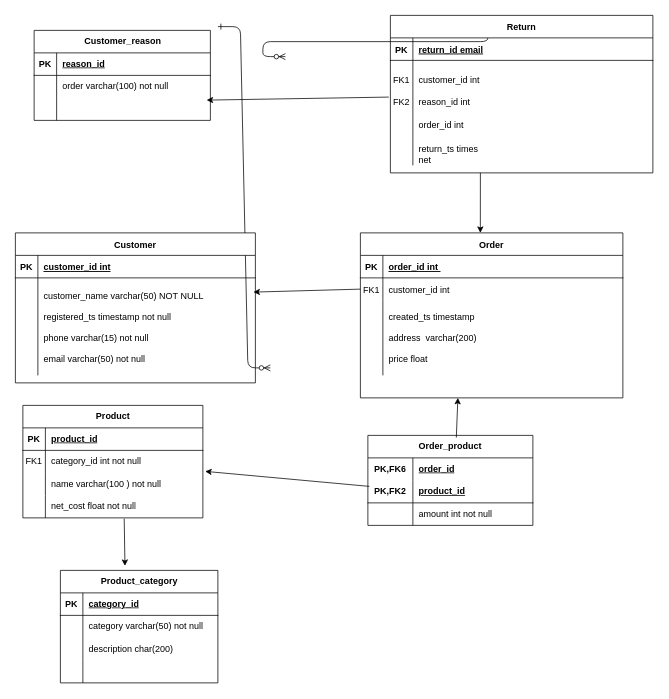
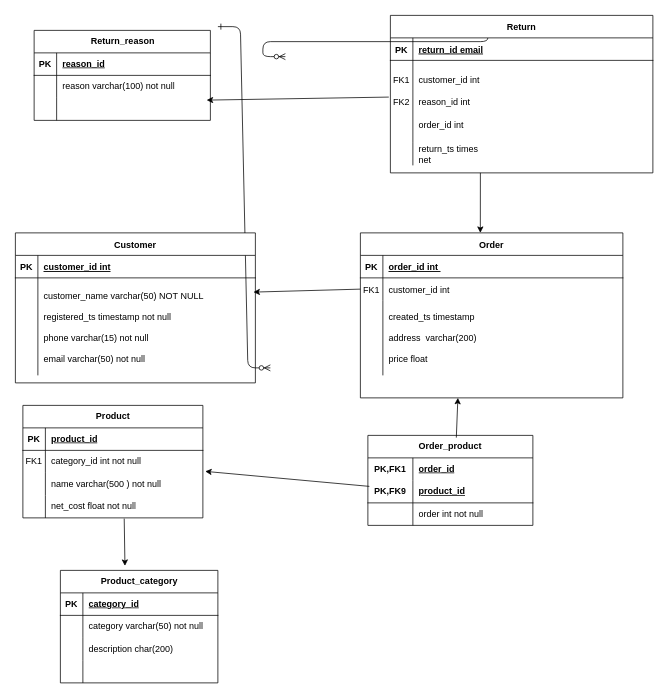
node "Customer_reason": label "Customer_reason" -> "Return_reason"
node "order varchar(100) not null": label "order varchar(100) not null" -> "reason varchar(100) not null"
node "PK,FK6": label "PK,FK6" -> "PK,FK1"
node "name varchar(100 ) not null": label "name varchar(100 ) not null" -> "name varchar(500 ) not null"
node "PK,FK2": label "PK,FK2" -> "PK,FK9"
node "amount int not null": label "amount int not null" -> "order int not null"
